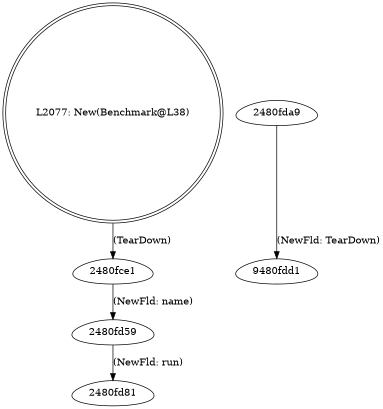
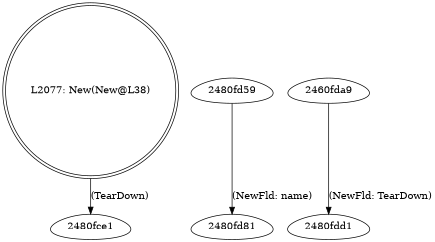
node "L2077: New(Benchmark@L38)": label "L2077: New(Benchmark@L38)" -> "L2077: New(New@L38)"
node "2480fda9": label "2480fda9" -> "2460fda9"
node "9480fdd1": label "9480fdd1" -> "2480fdd1"
edge "2480fce1" -> "2480fd59": removed, label "(NewFld: name)"
edge "2480fd59" -> "2480fd81": label "(NewFld: run)" -> "(NewFld: name)"
